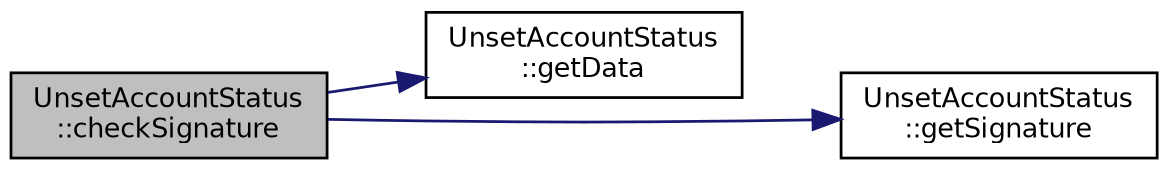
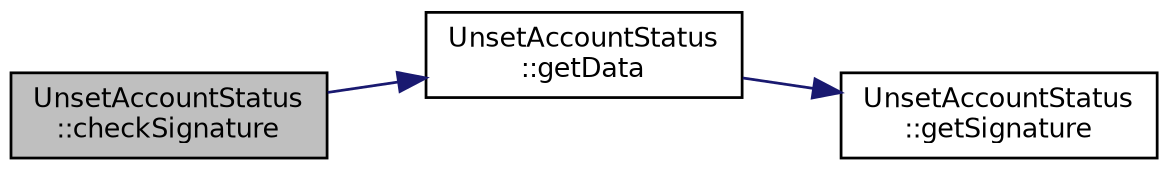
edge "UnsetAccountStatus ::checkSignature" -> "UnsetAccountStatus ::getSignature": now "UnsetAccountStatus ::getData" -> "UnsetAccountStatus ::getSignature"
